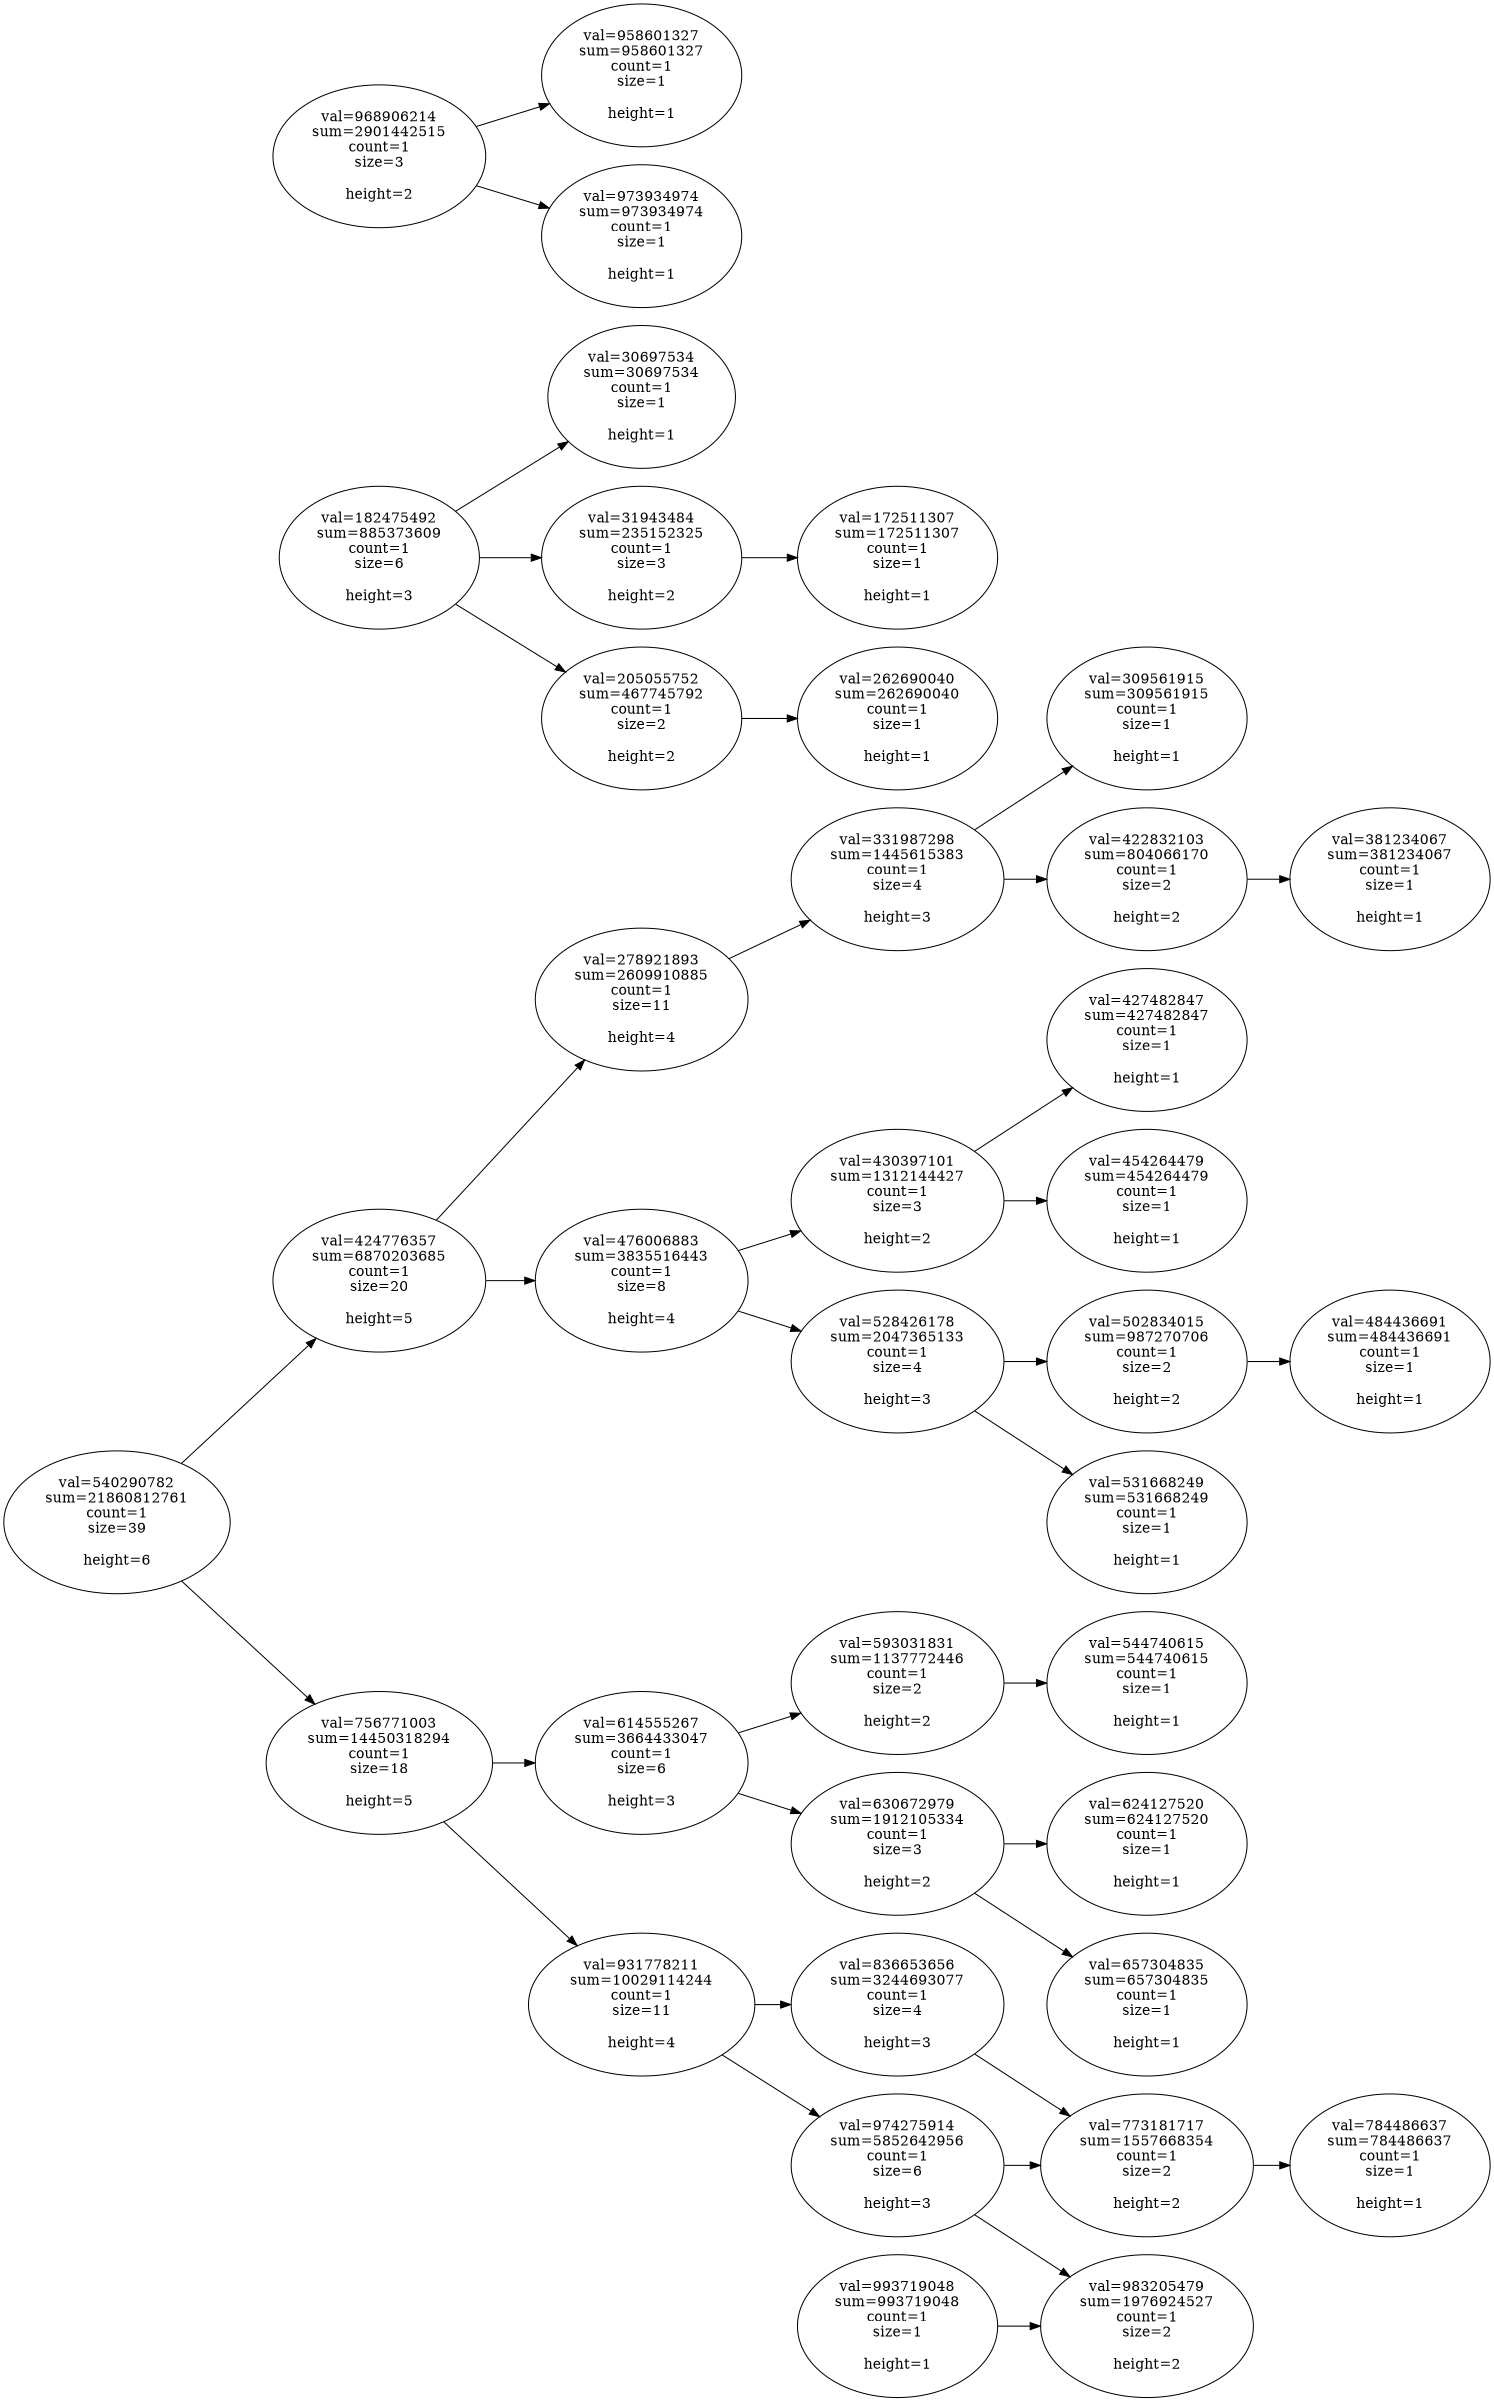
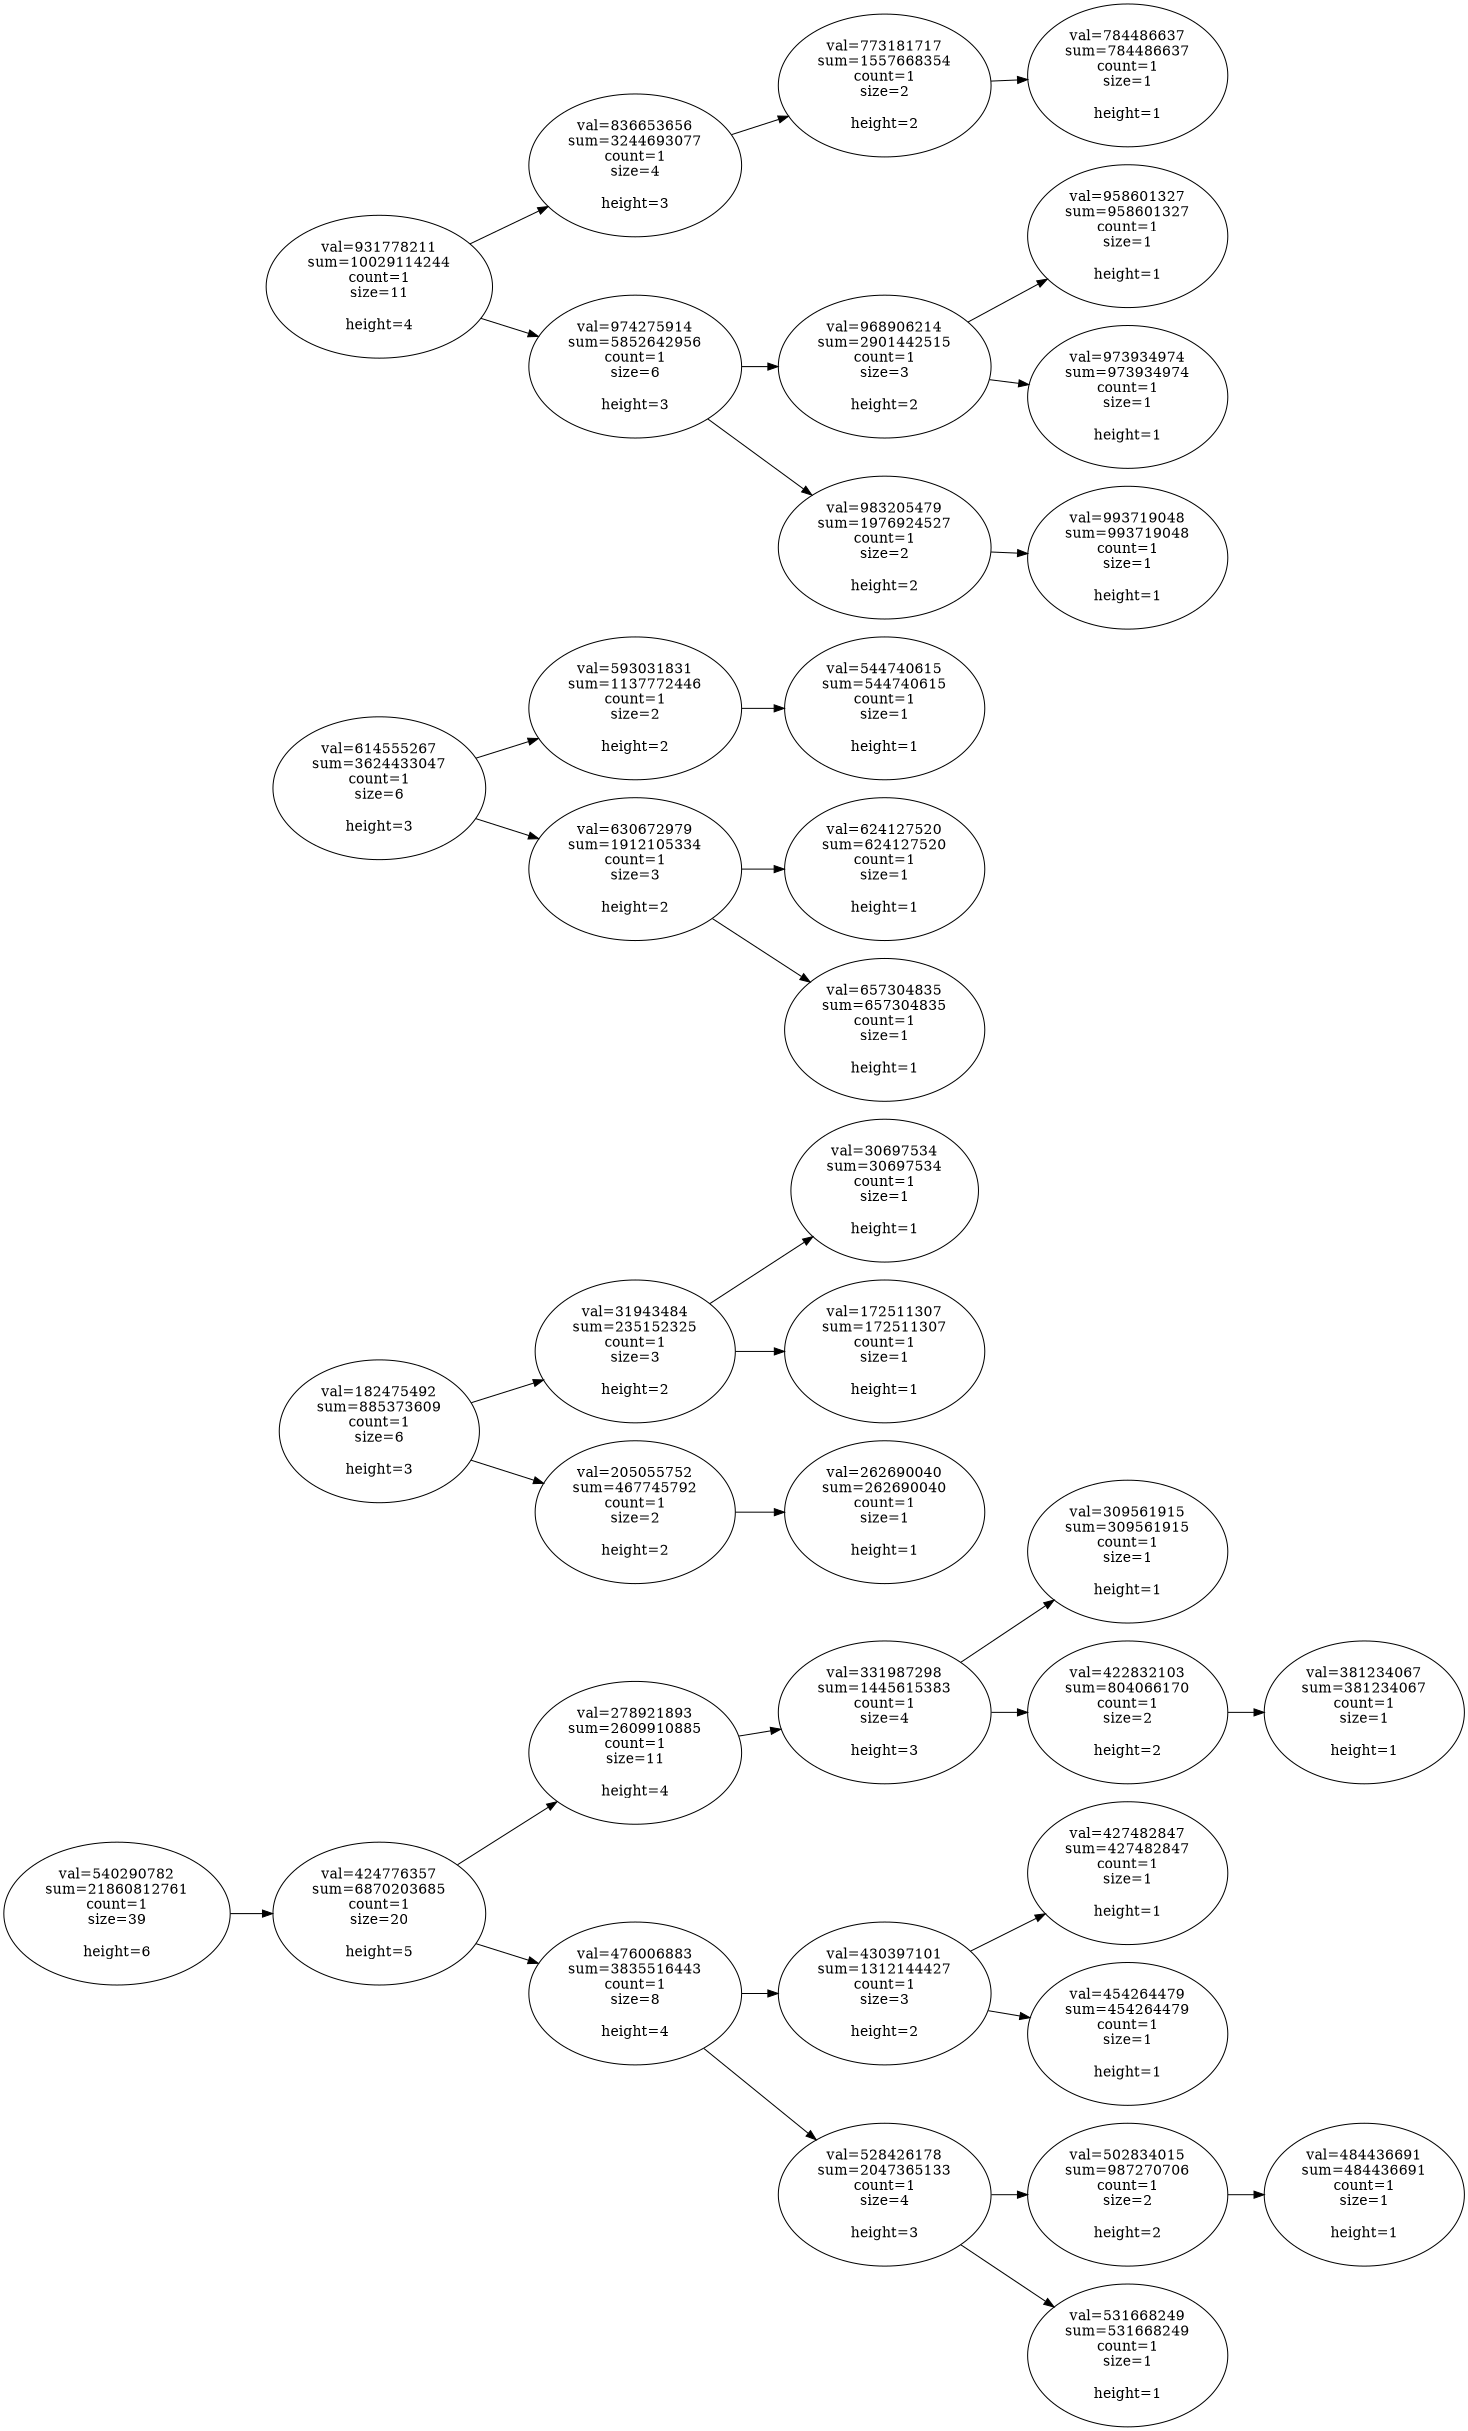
edge "val=182475492" -> "val=30697534": now "val=31943484" -> "val=30697534"
node "val=614555267": text "sum=3664433047" -> "sum=3624433047"
node "val=756771003": removed
edge "val=974275914" -> "val=773181717": now "val=974275914" -> "val=968906214"
edge "val=993719048" -> "val=983205479": reversed
